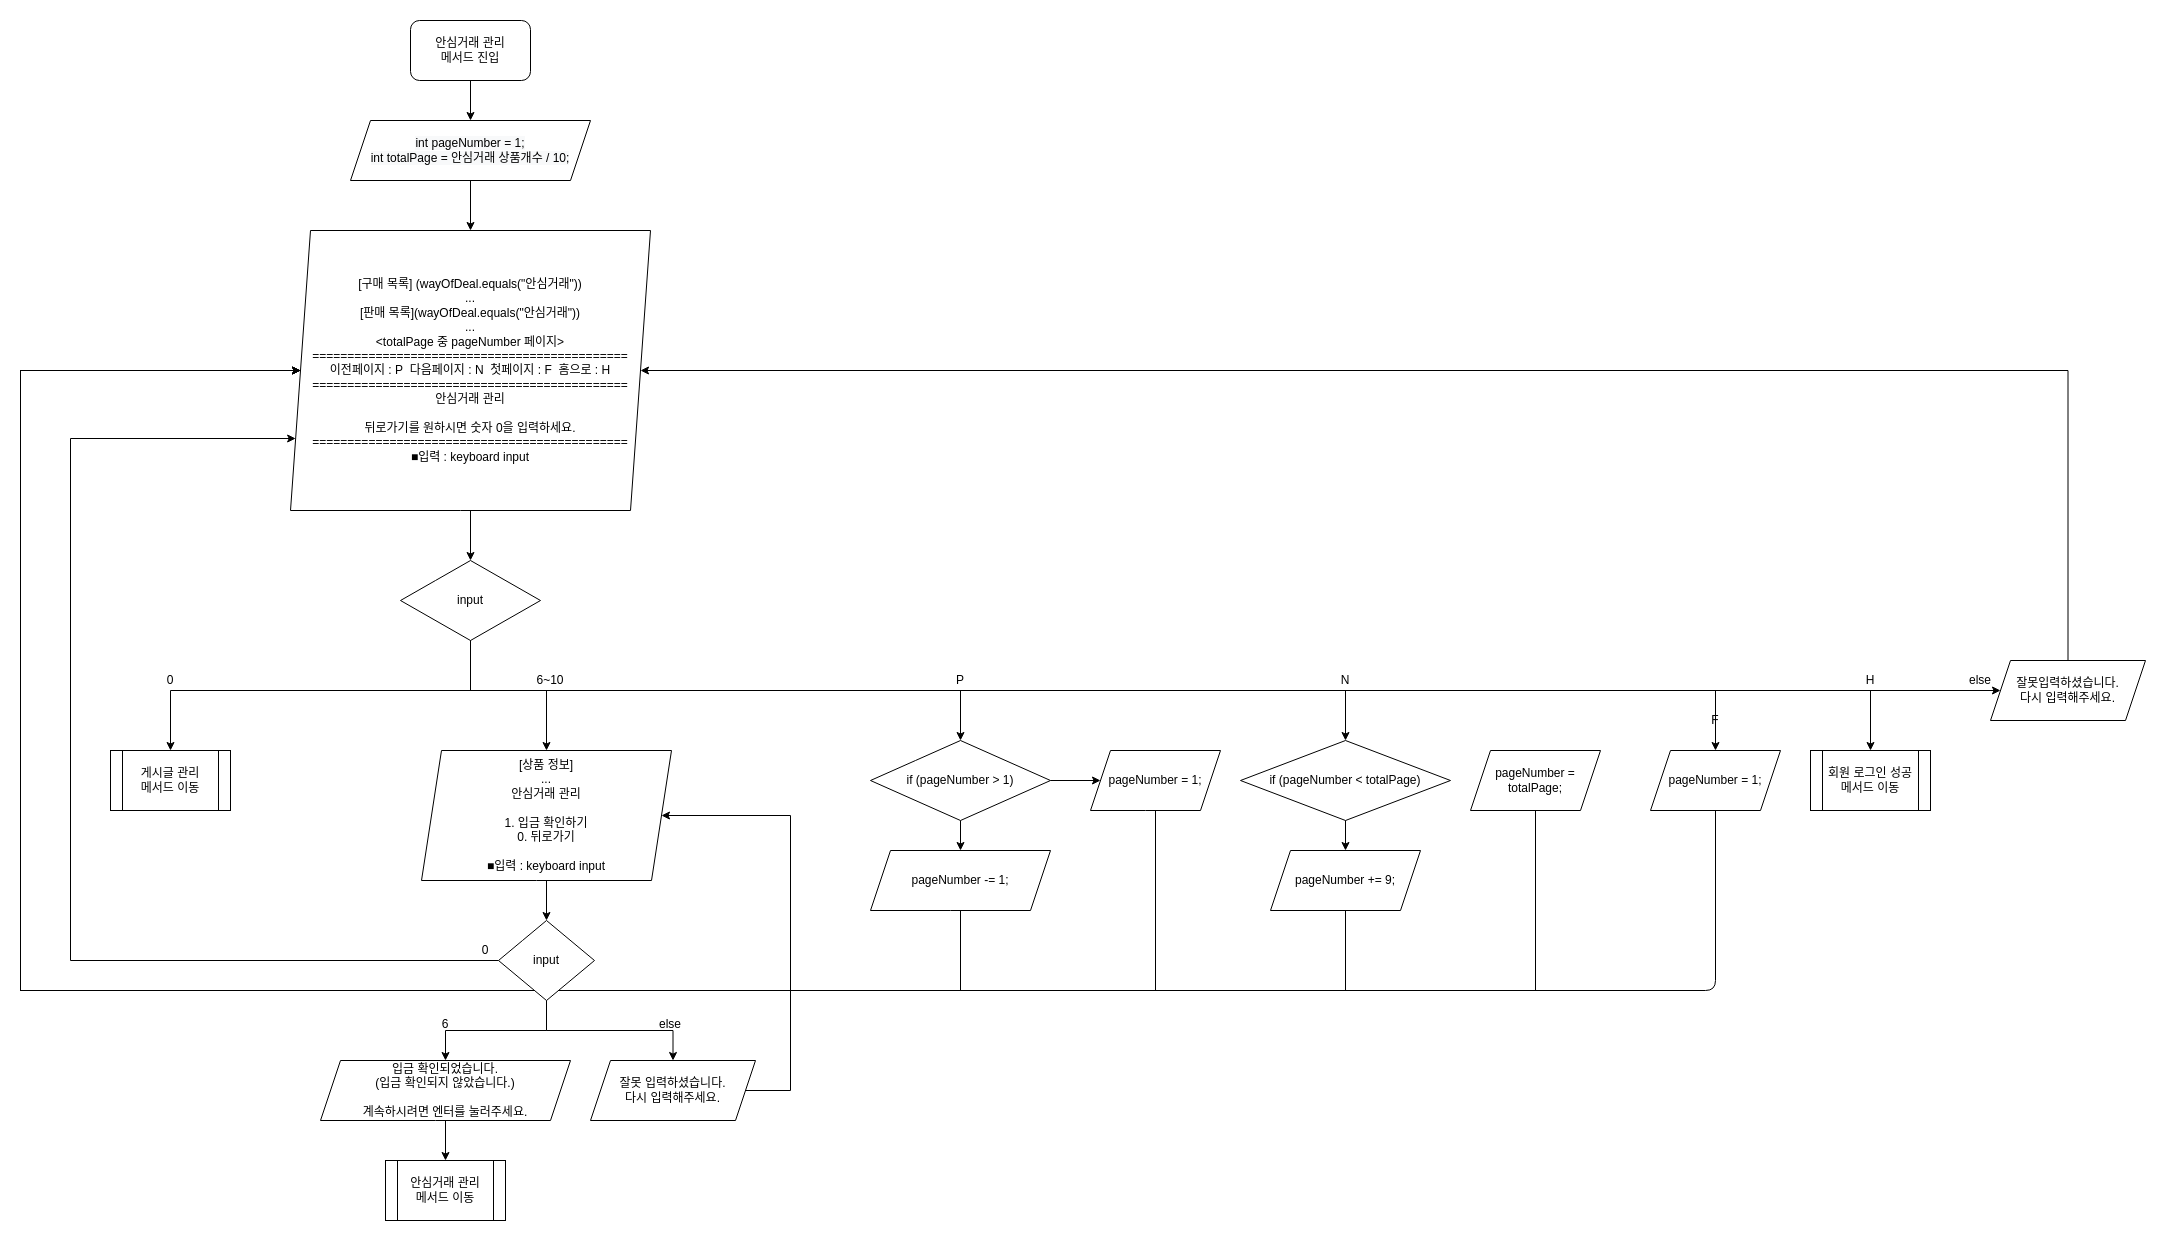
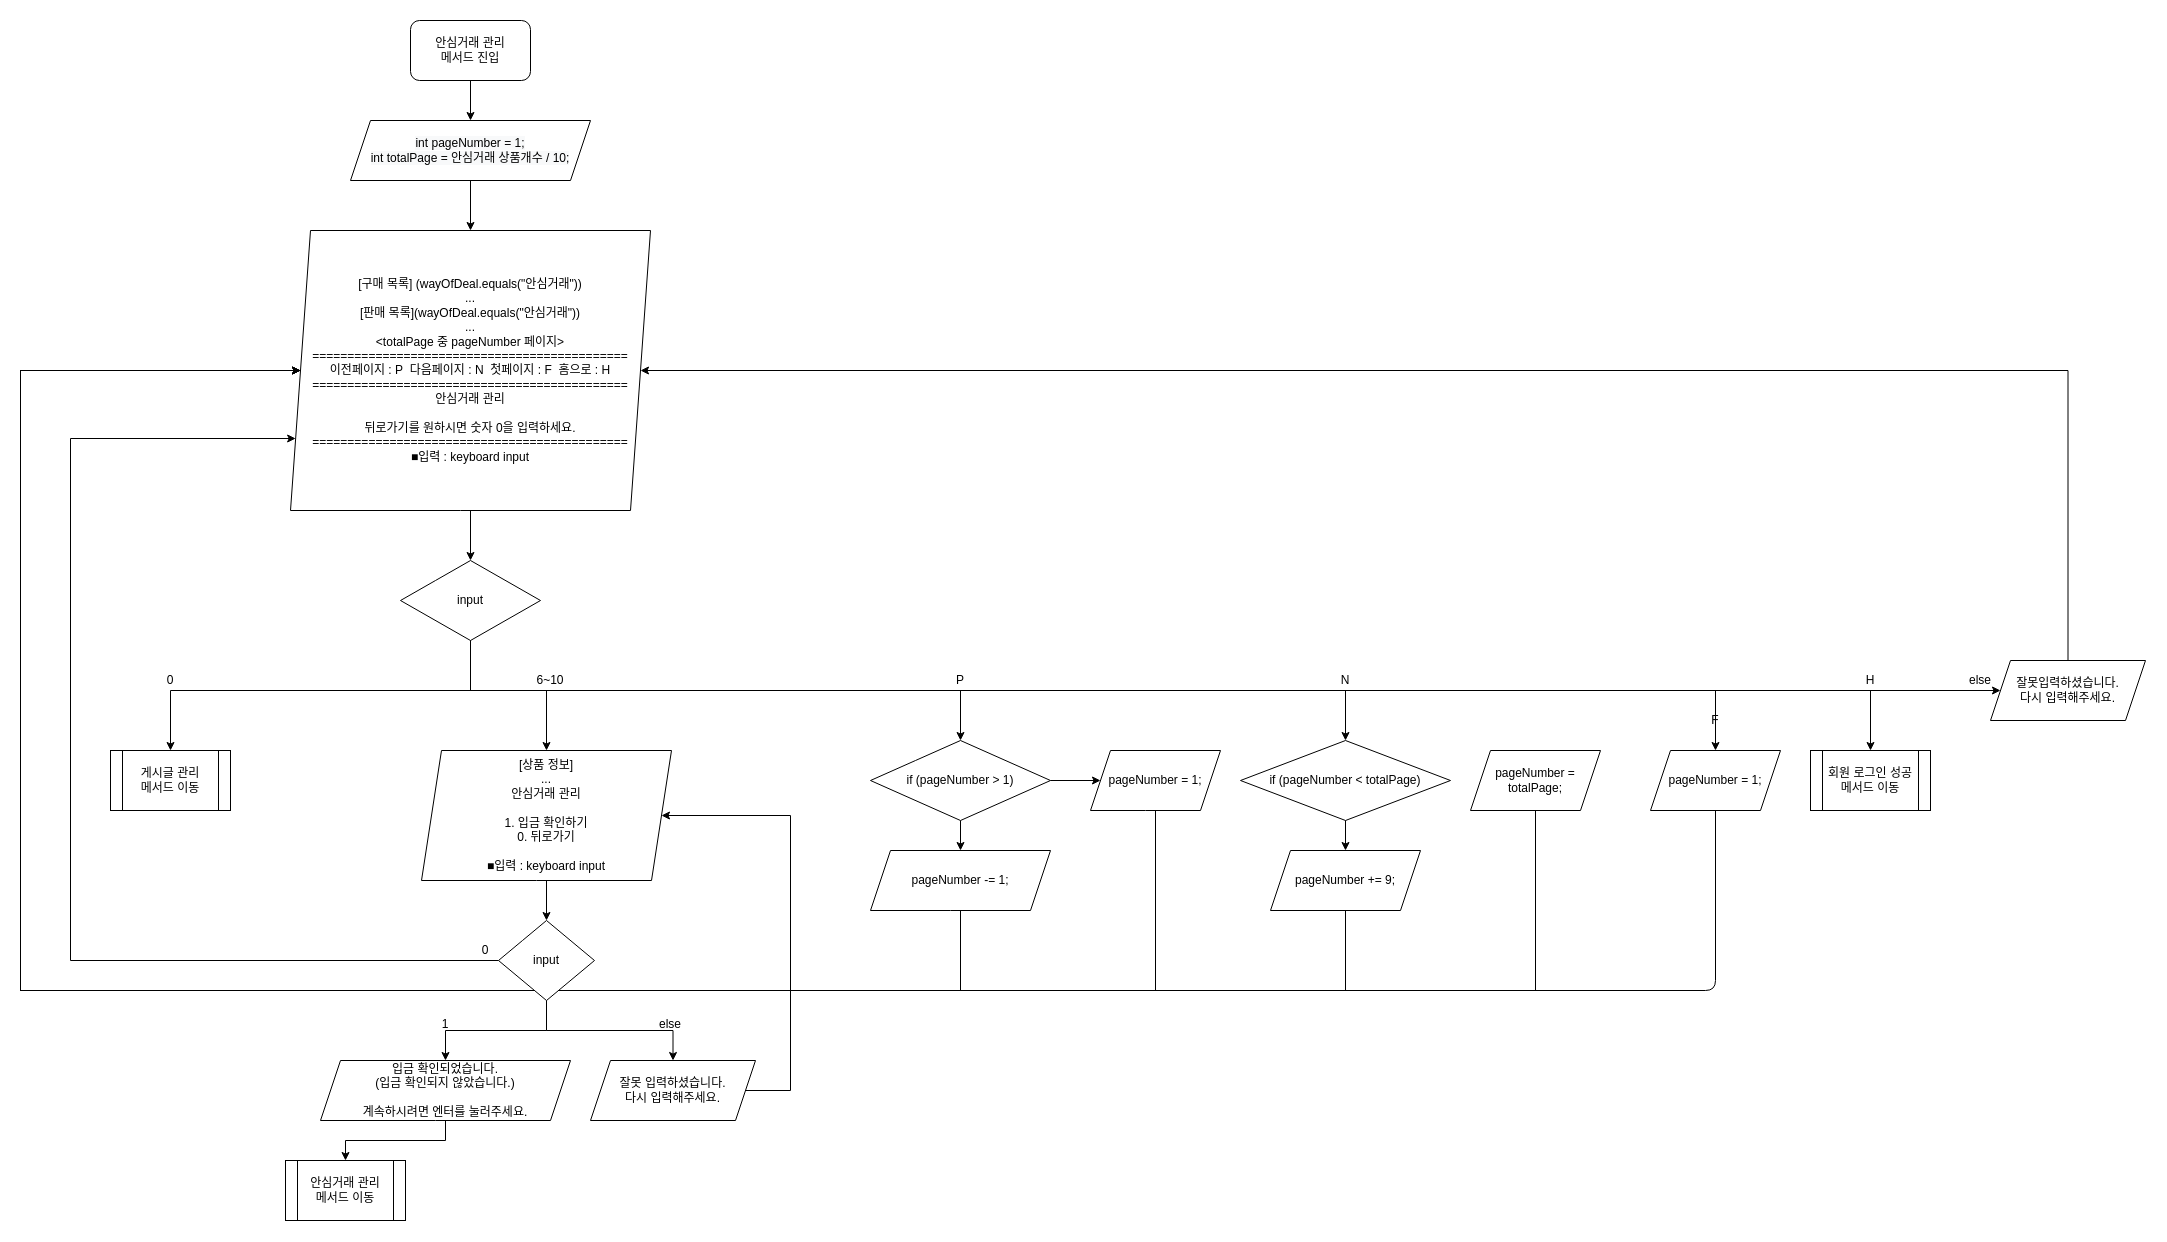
node "6": label "6" -> "1"
node "안심거래 관리 메서드 이동": moved (446, 1191) -> (346, 1191)
